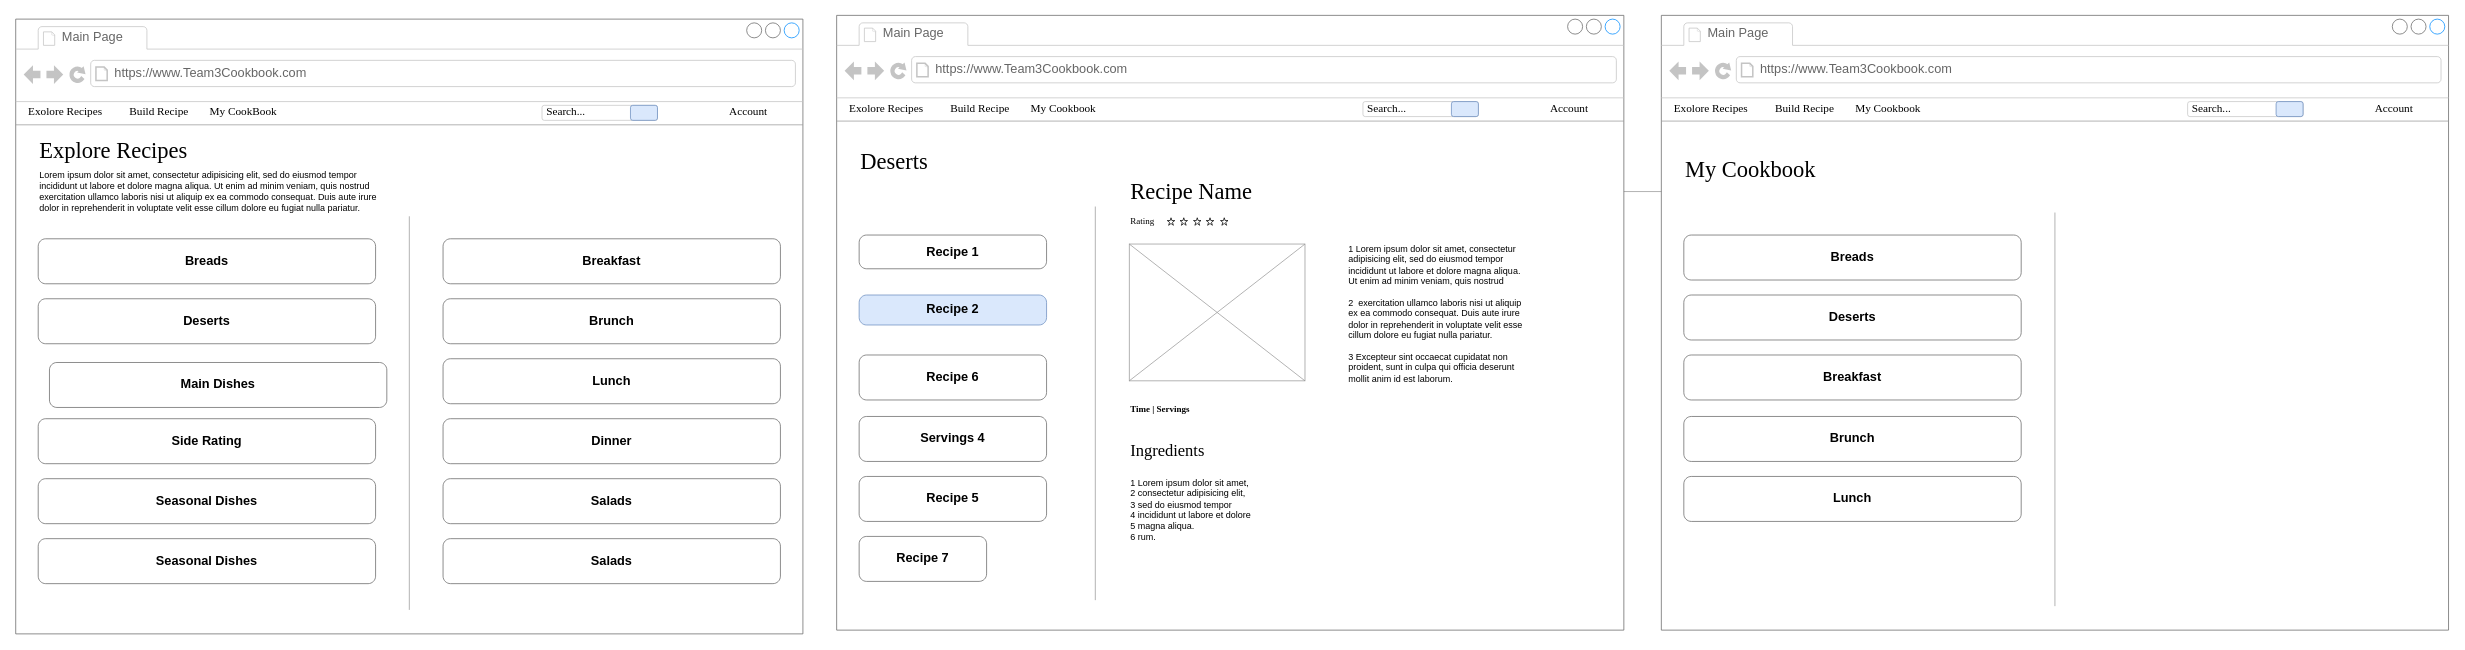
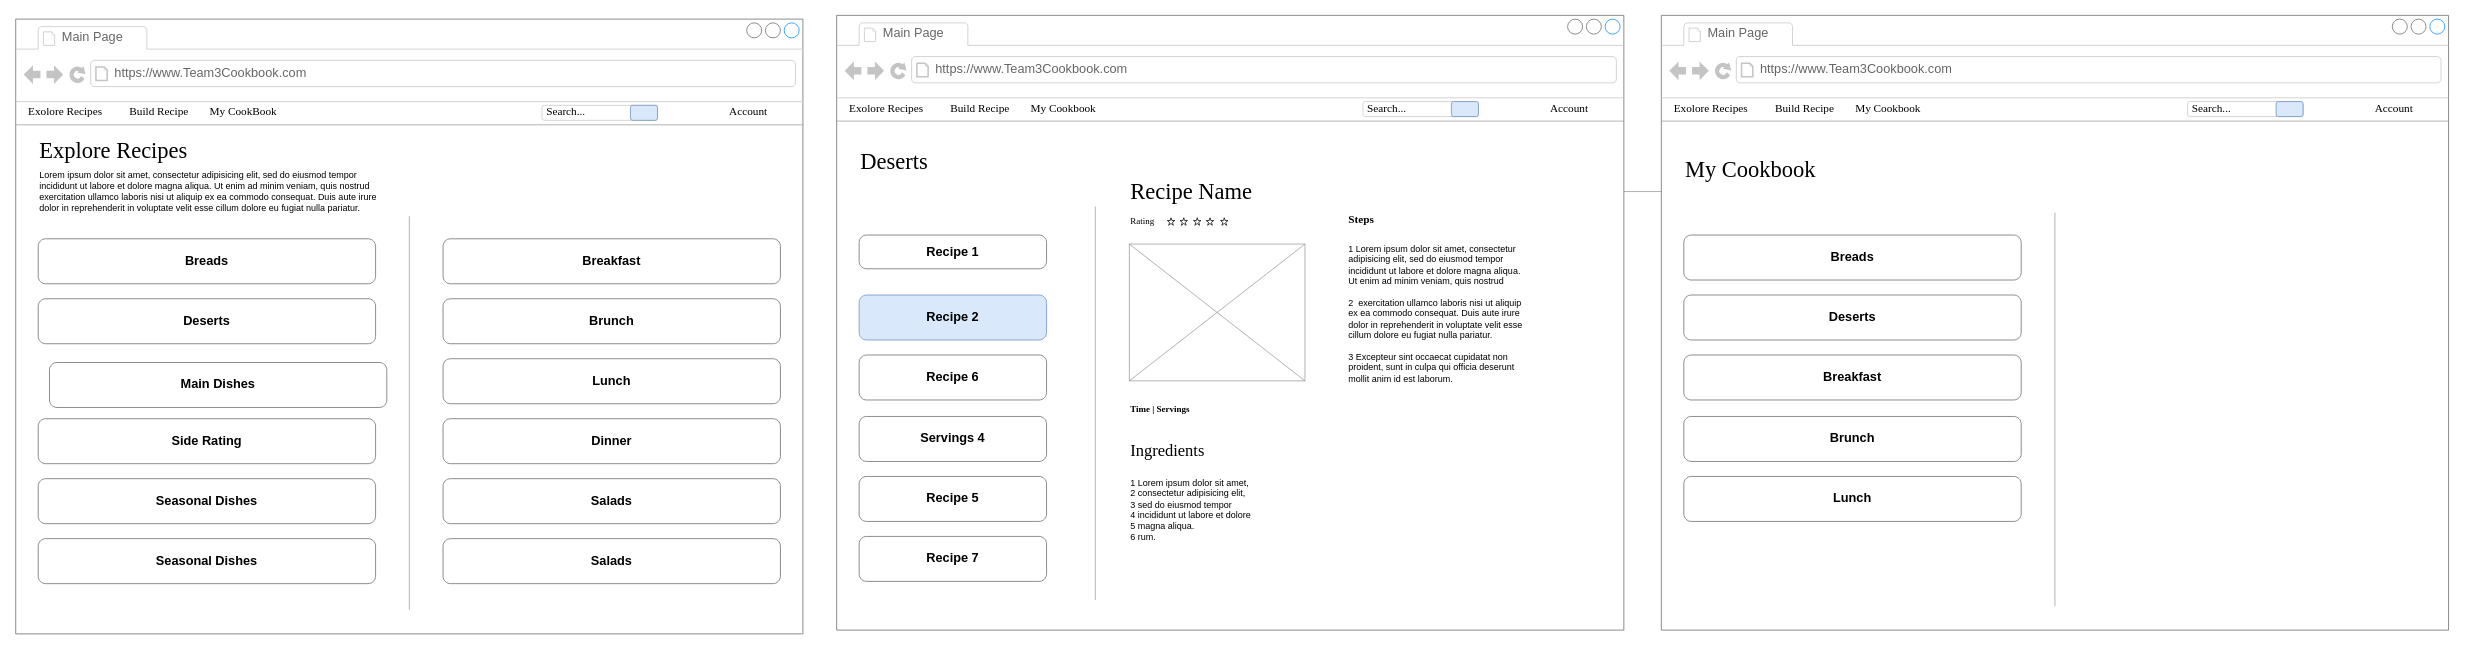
node "Steps": added
node "Recipe 2": size 188x30 -> 188x45
node "Recipe 7": size 128x45 -> 188x45
